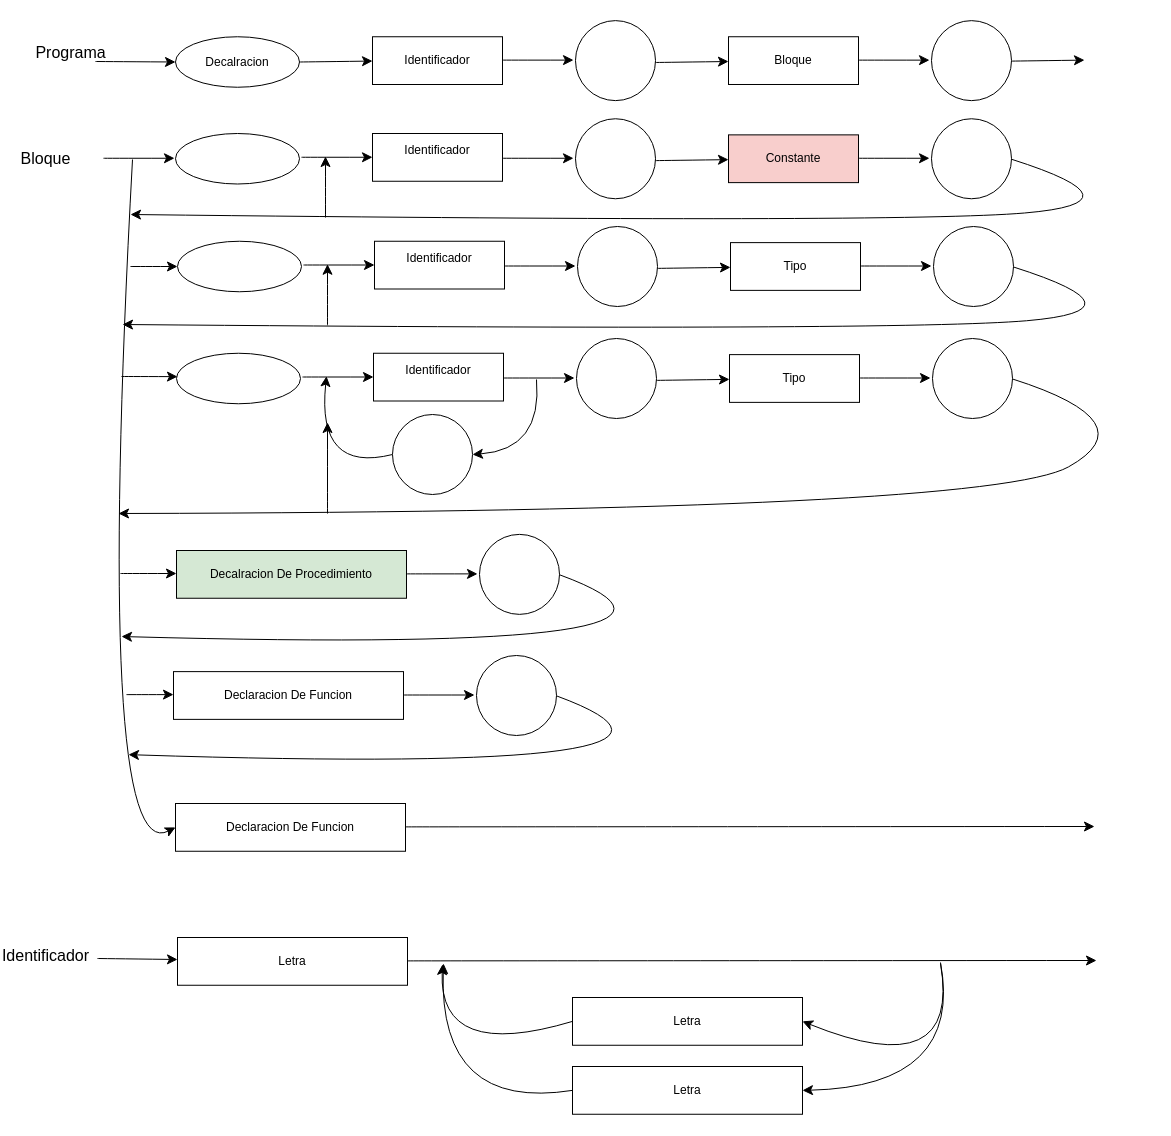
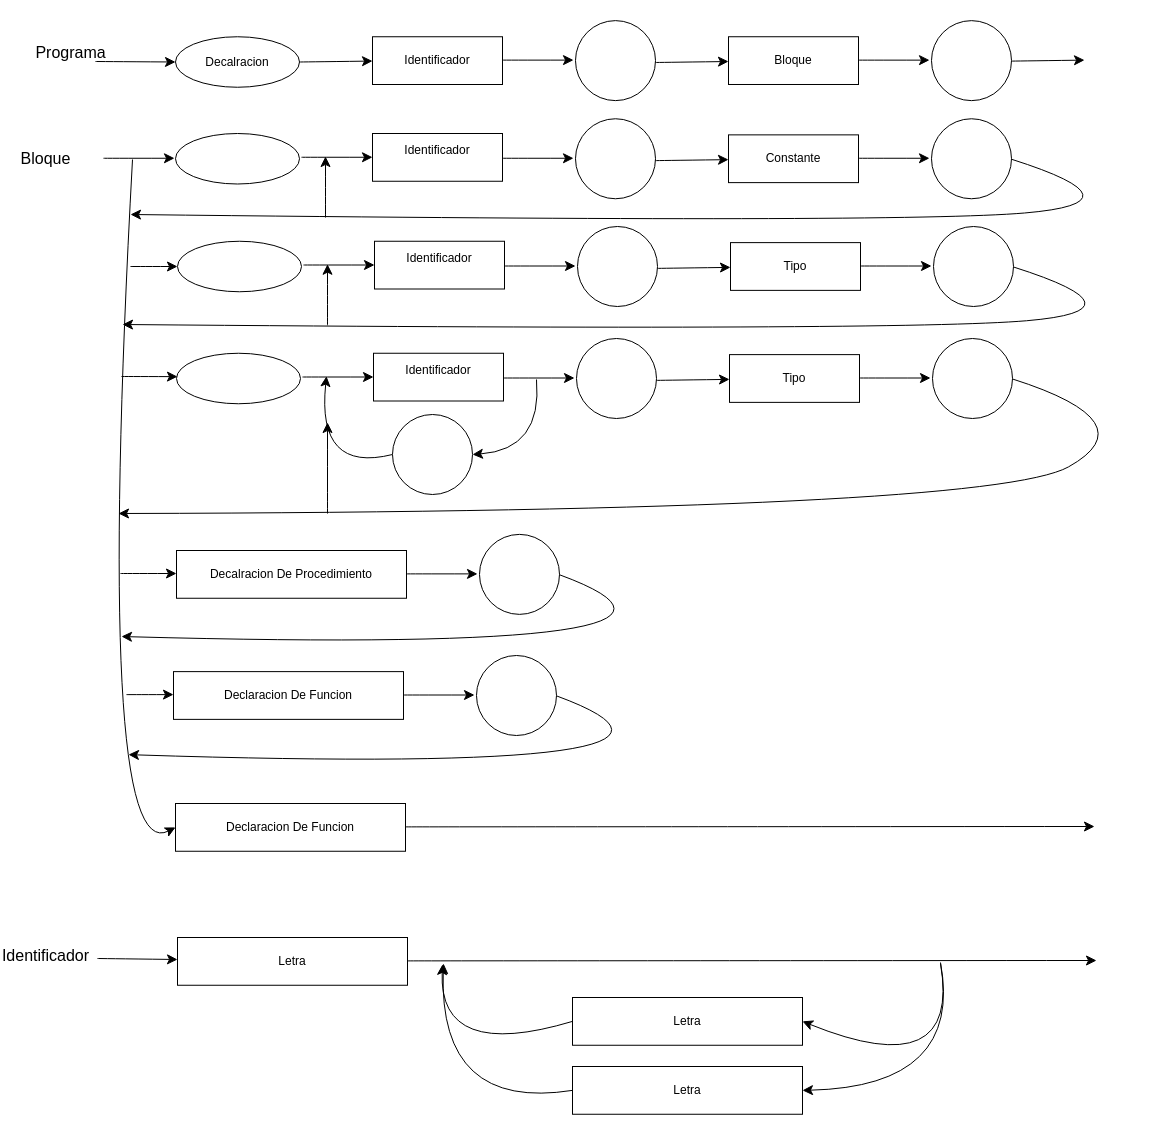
node "Constante": fillcolor #f8cecc -> #ffffff
node "Decalracion De Procedimiento": fillcolor #d5e8d4 -> #ffffff
